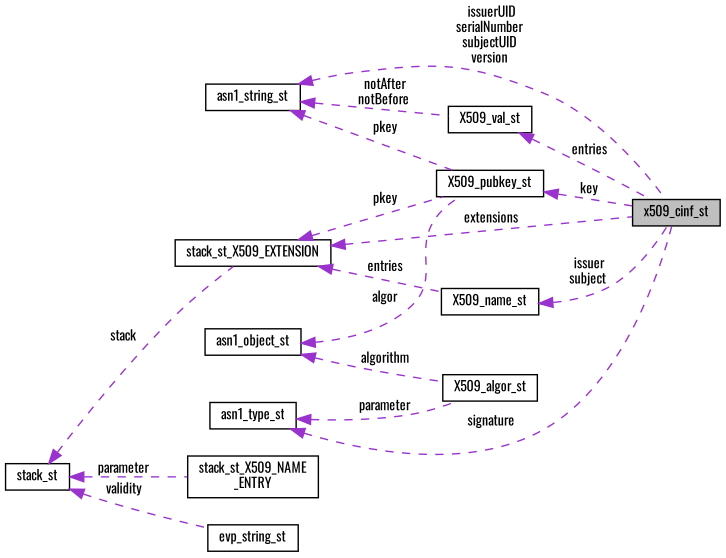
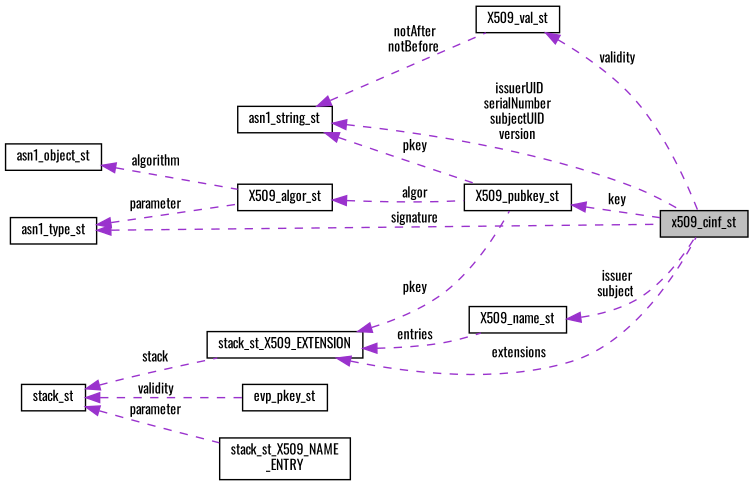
edge "x509_cinf_st" -> "X509_val_st": label " entries" -> " validity"
edge "X509_pubkey_st" -> "asn1_object_st": now "X509_pubkey_st" -> "X509_algor_st"
node "evp_string_st": label "evp_string_st" -> "evp_pkey_st"
